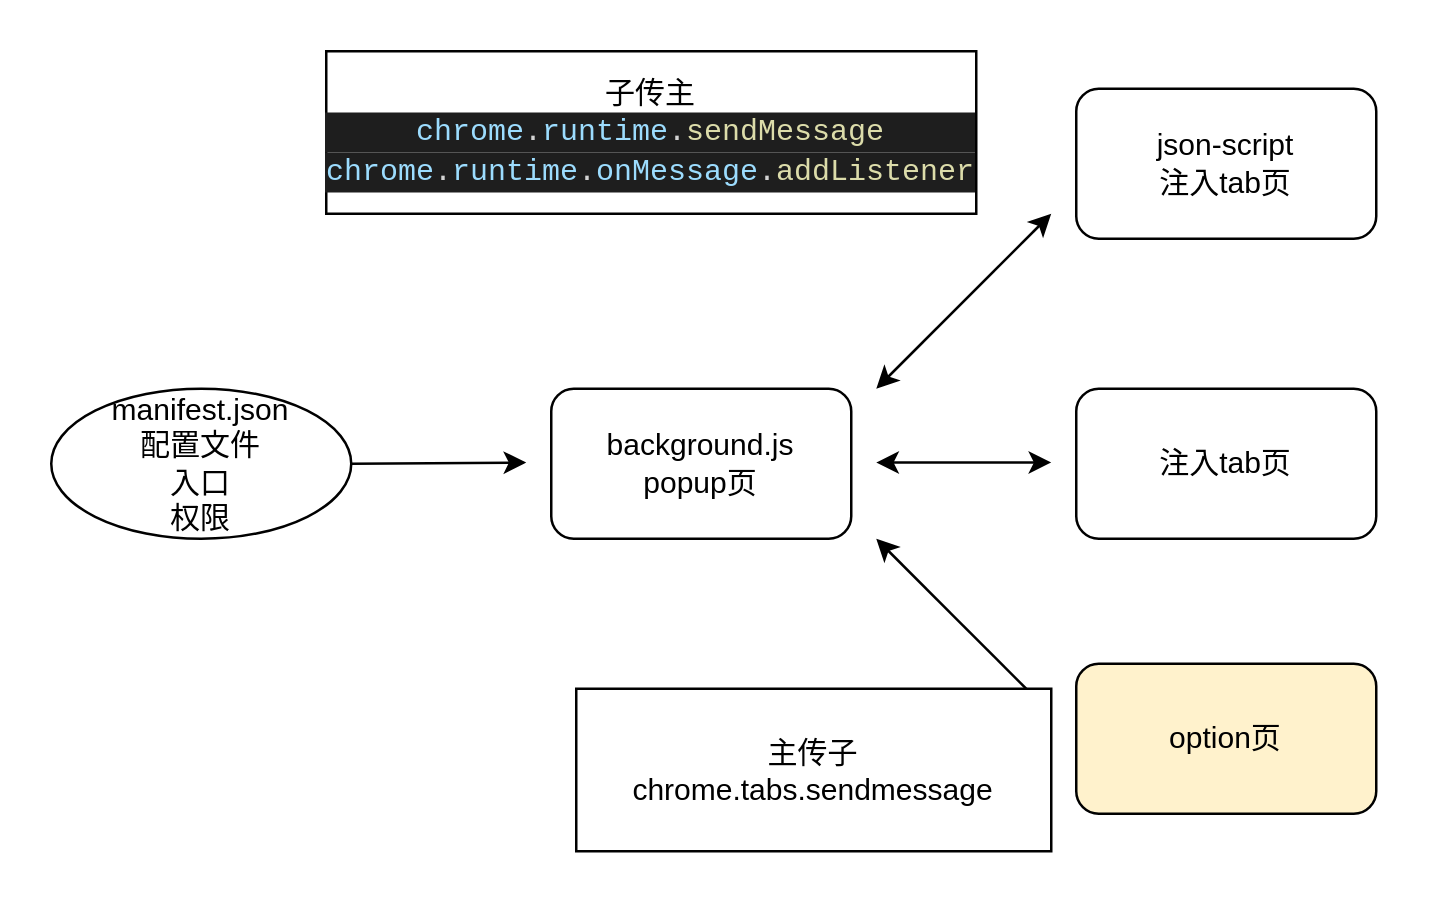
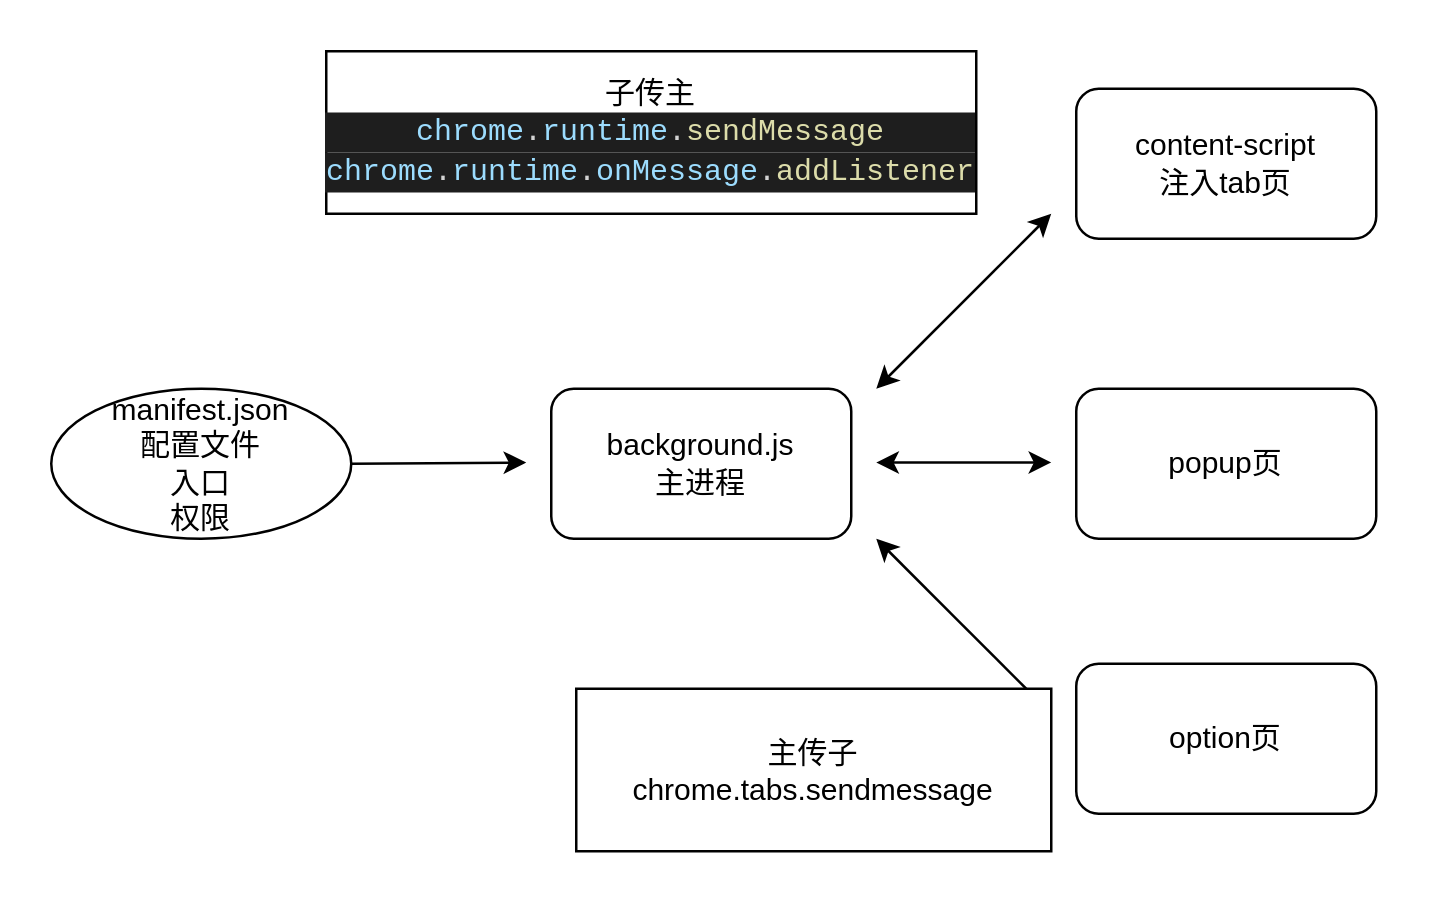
node "json-script 注入tab页": label "json-script 注入tab页" -> "content-script 注入tab页"
node "background.js popup页": label "background.js popup页" -> "background.js 主进程"
node "注入tab页": label "注入tab页" -> "popup页"
node "option页": fillcolor #fff2cc -> #ffffff
